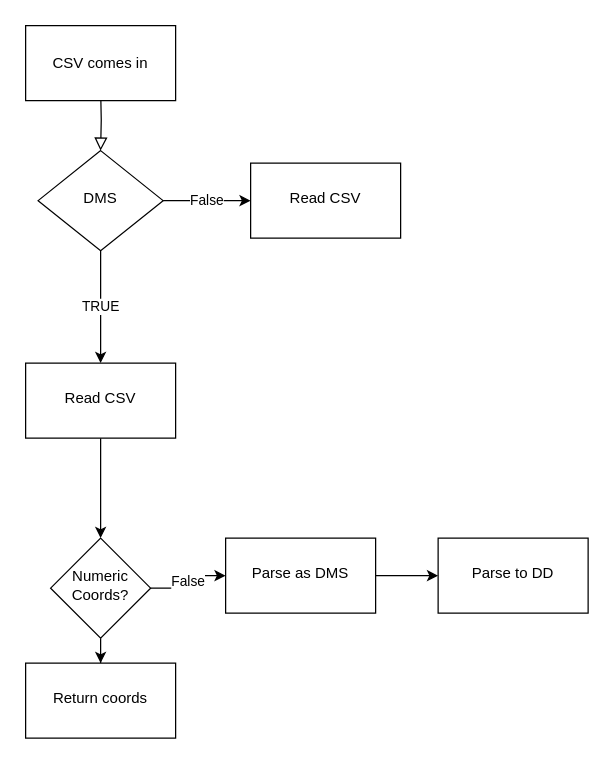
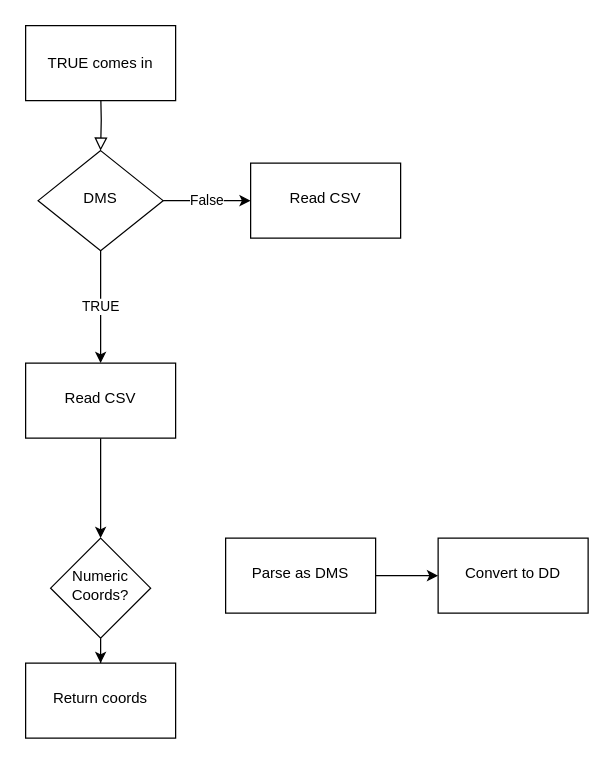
node "CSV comes in": label "CSV comes in" -> "TRUE comes in"
node "Parse to DD": label "Parse to DD" -> "Convert to DD"
edge "Numeric Coords?" -> "Parse as DMS": removed, label "False"
